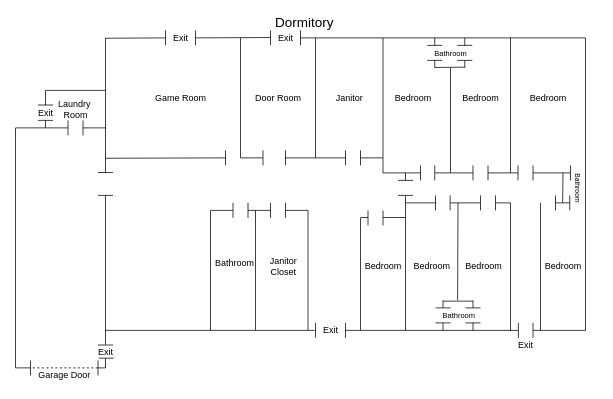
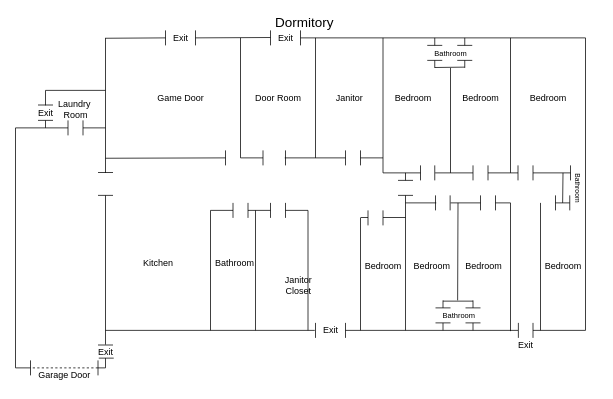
node "Game Room": label "Game Room" -> "Game Door"
node "Kitchen": added
node "Janitor Closet": moved (283, 267) -> (298, 285)
